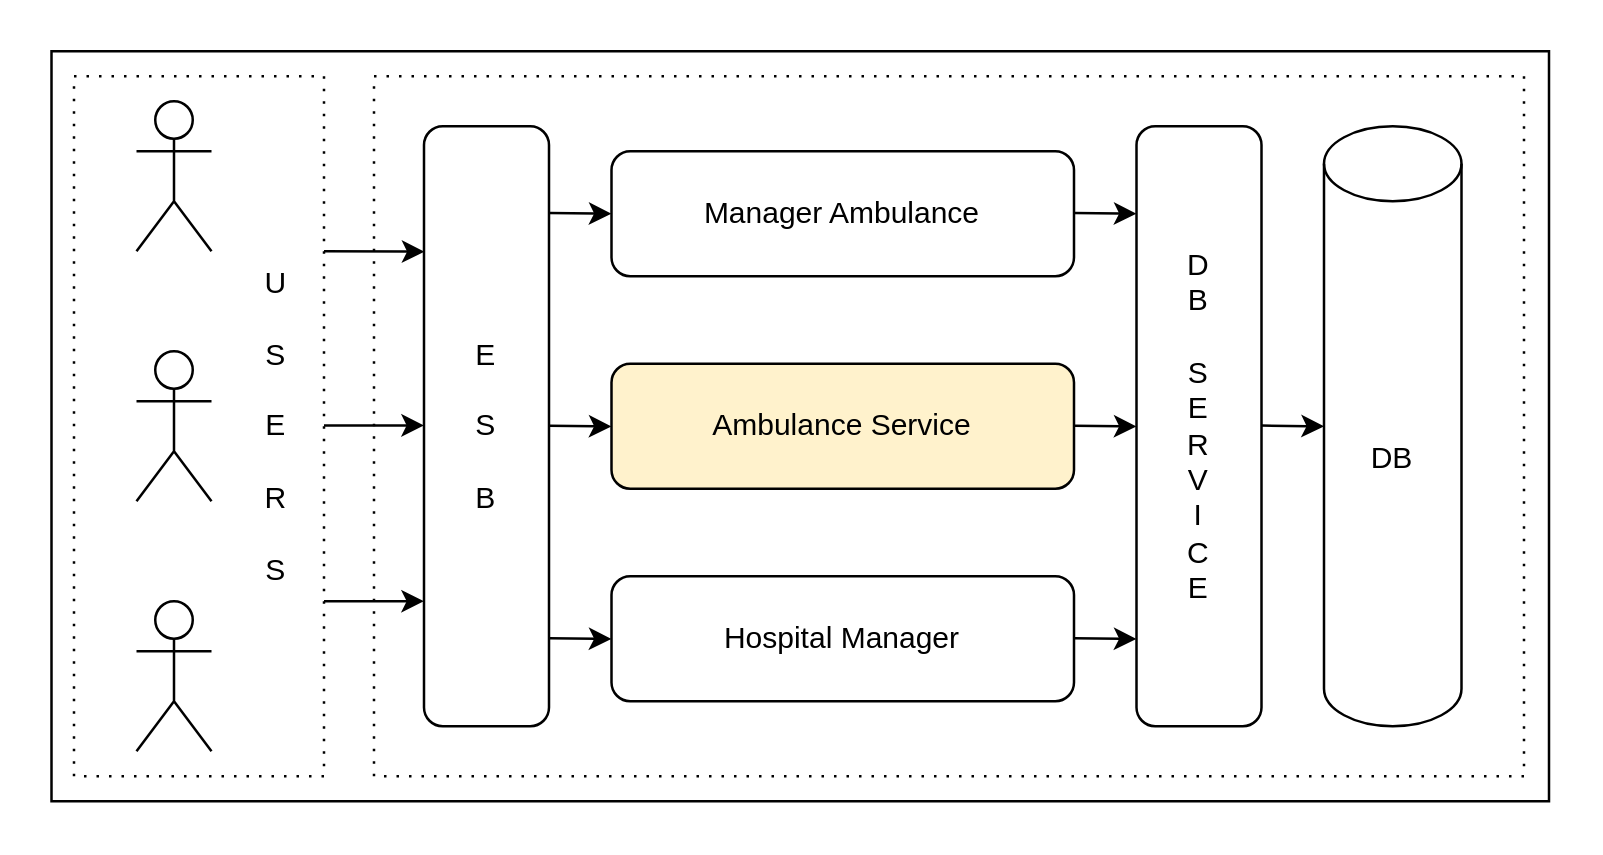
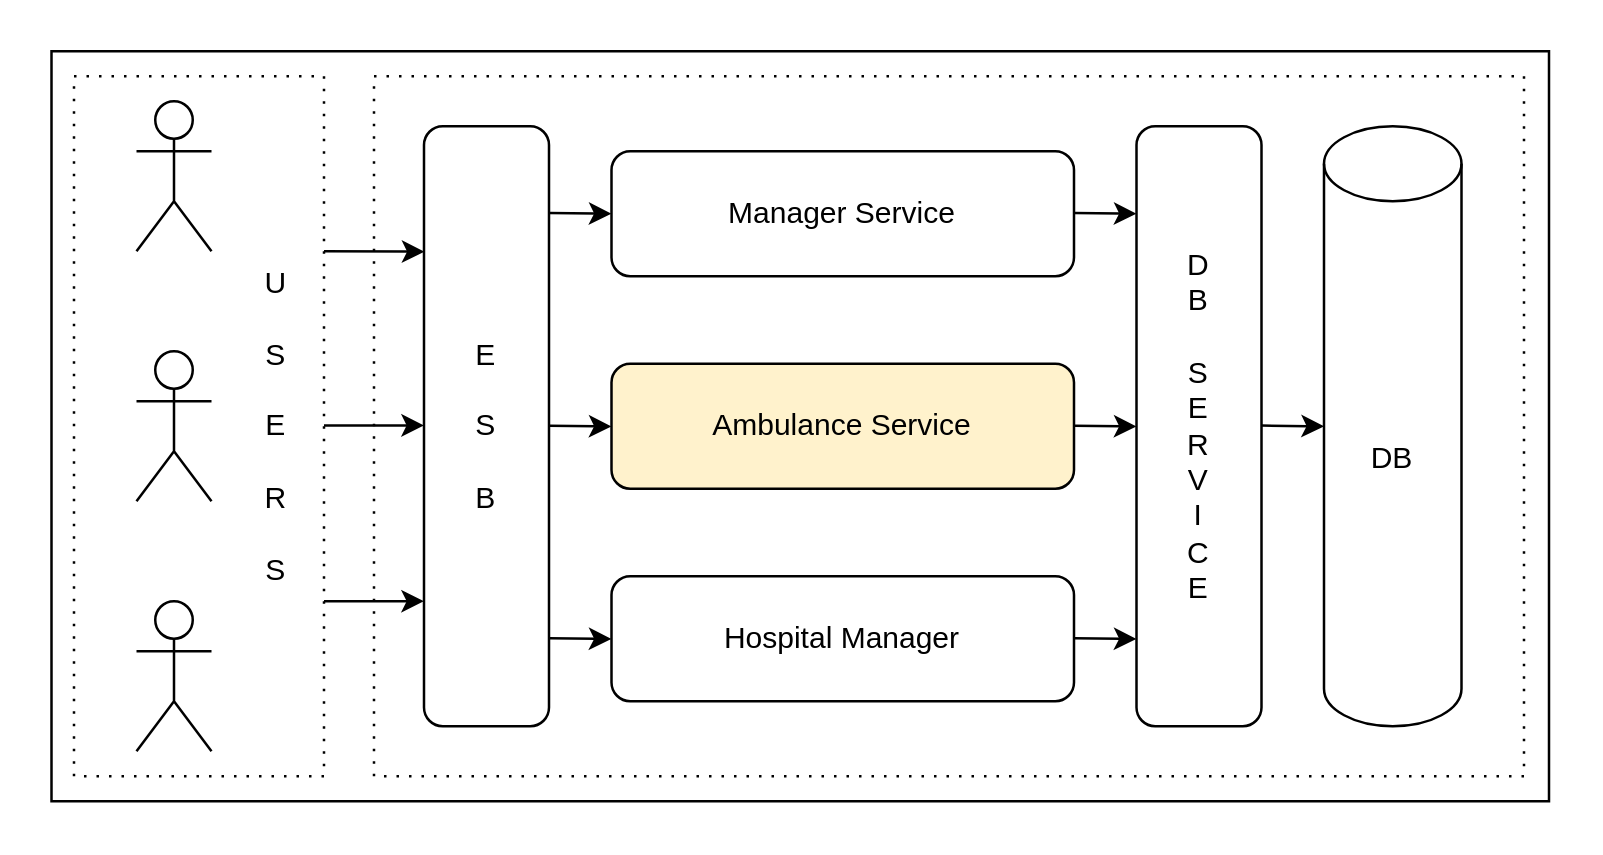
node "Manager Ambulance": label "Manager Ambulance" -> "Manager Service"
